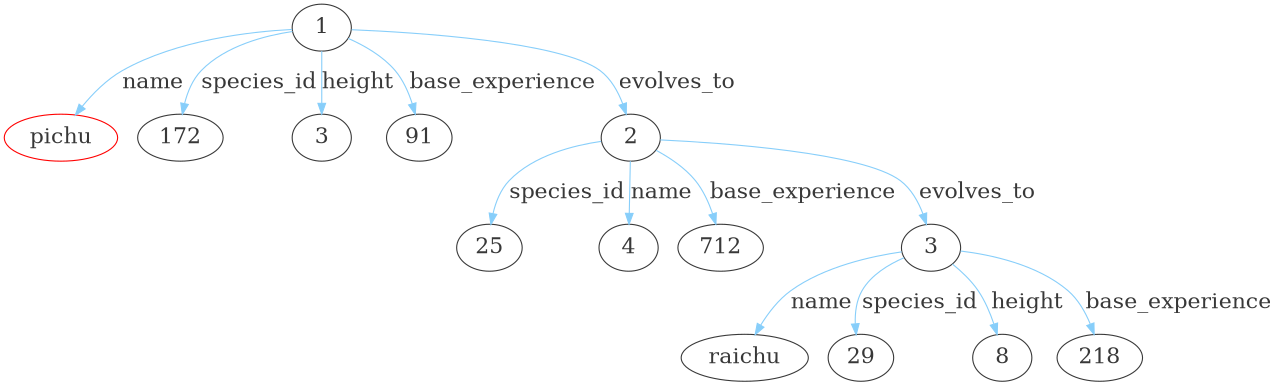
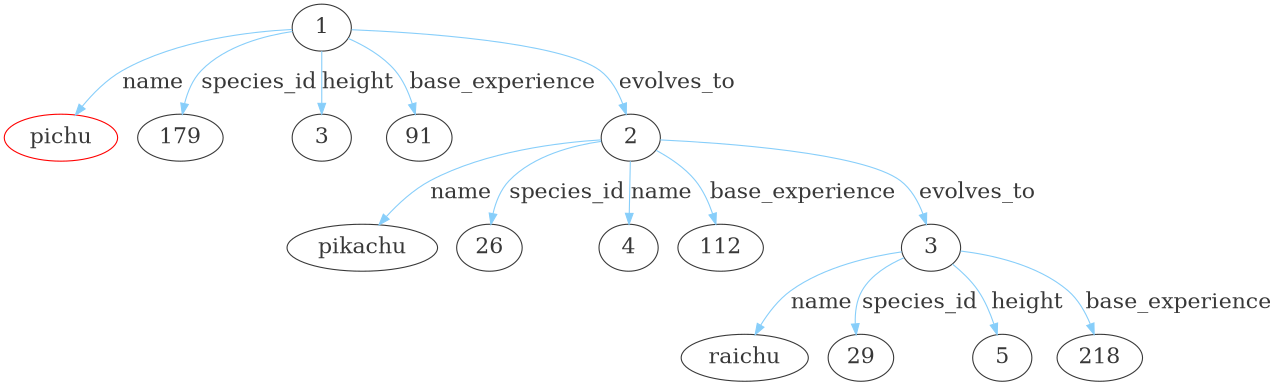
node "172": label "172" -> "179"
node "pikachu": added
node "25": label "25" -> "26"
node "712": label "712" -> "112"
node "8": label "8" -> "5"
